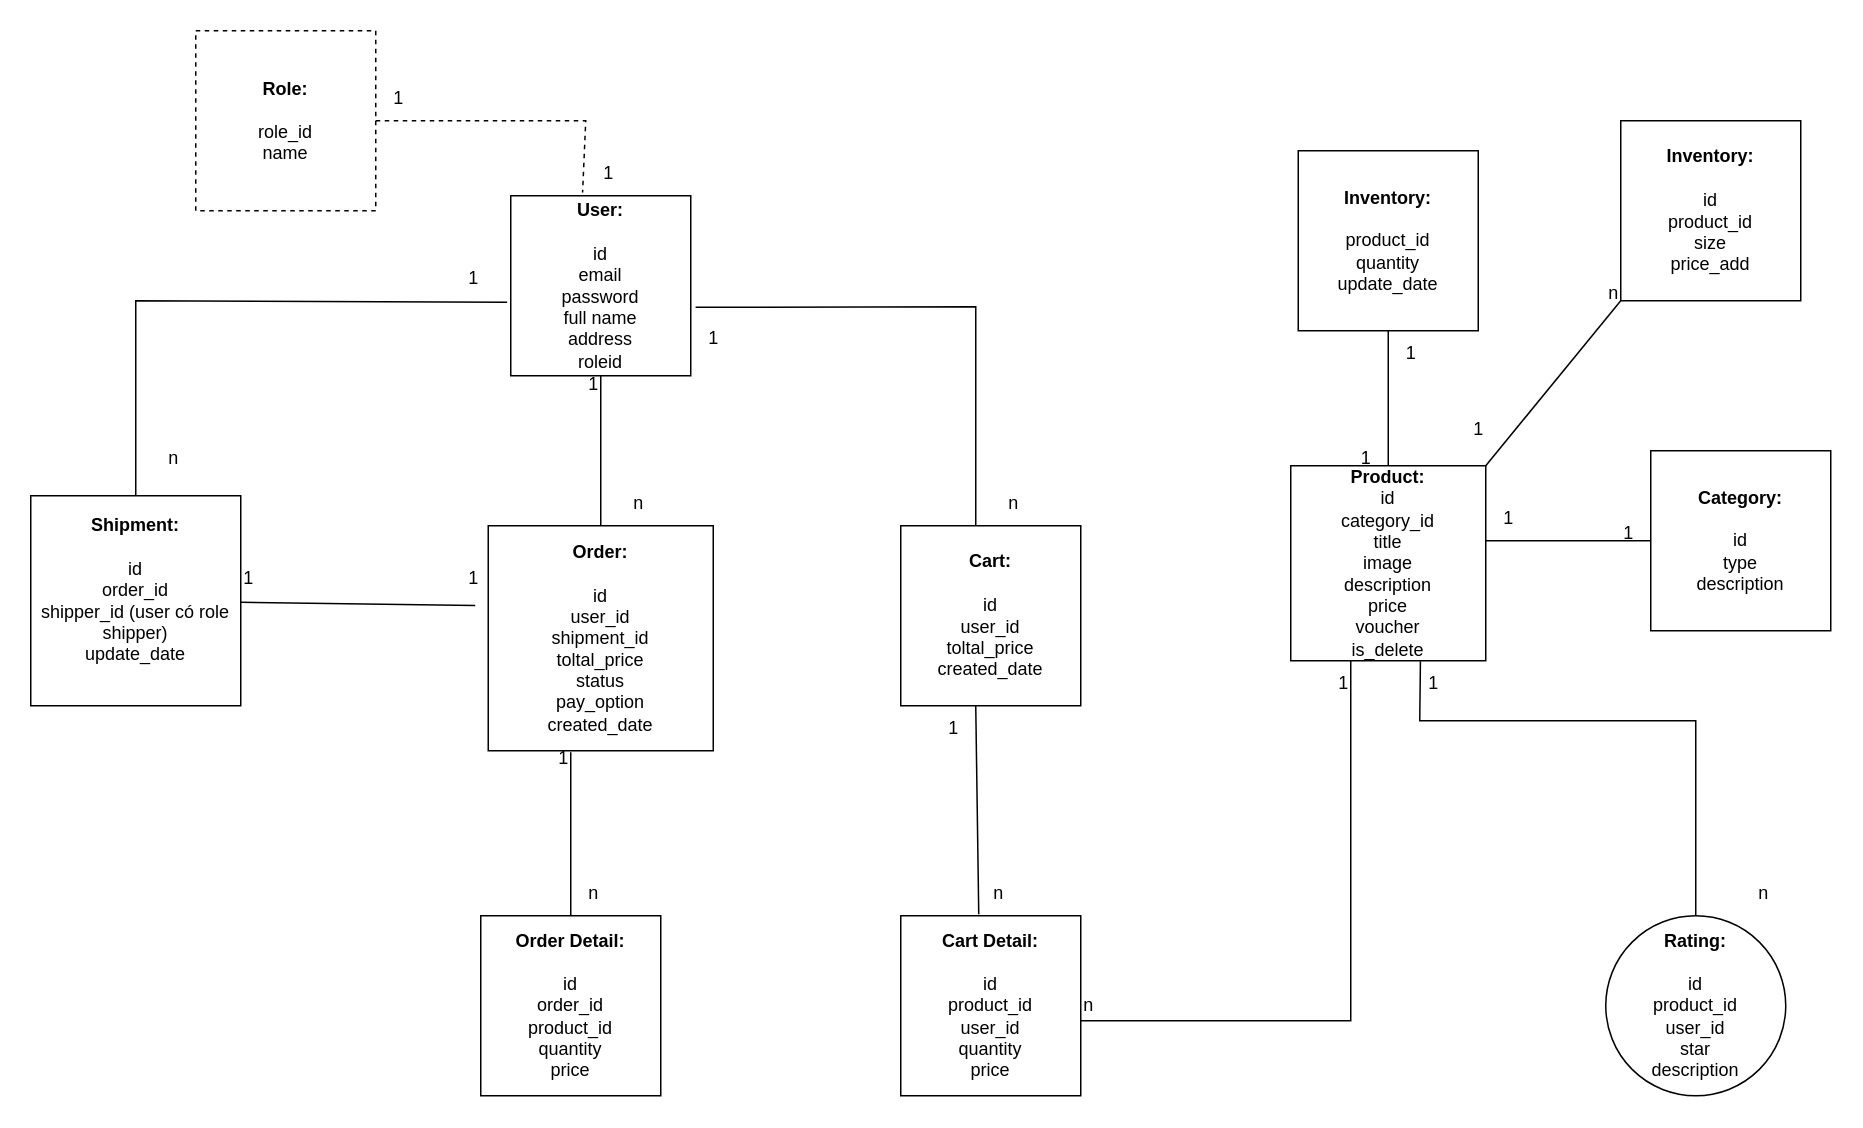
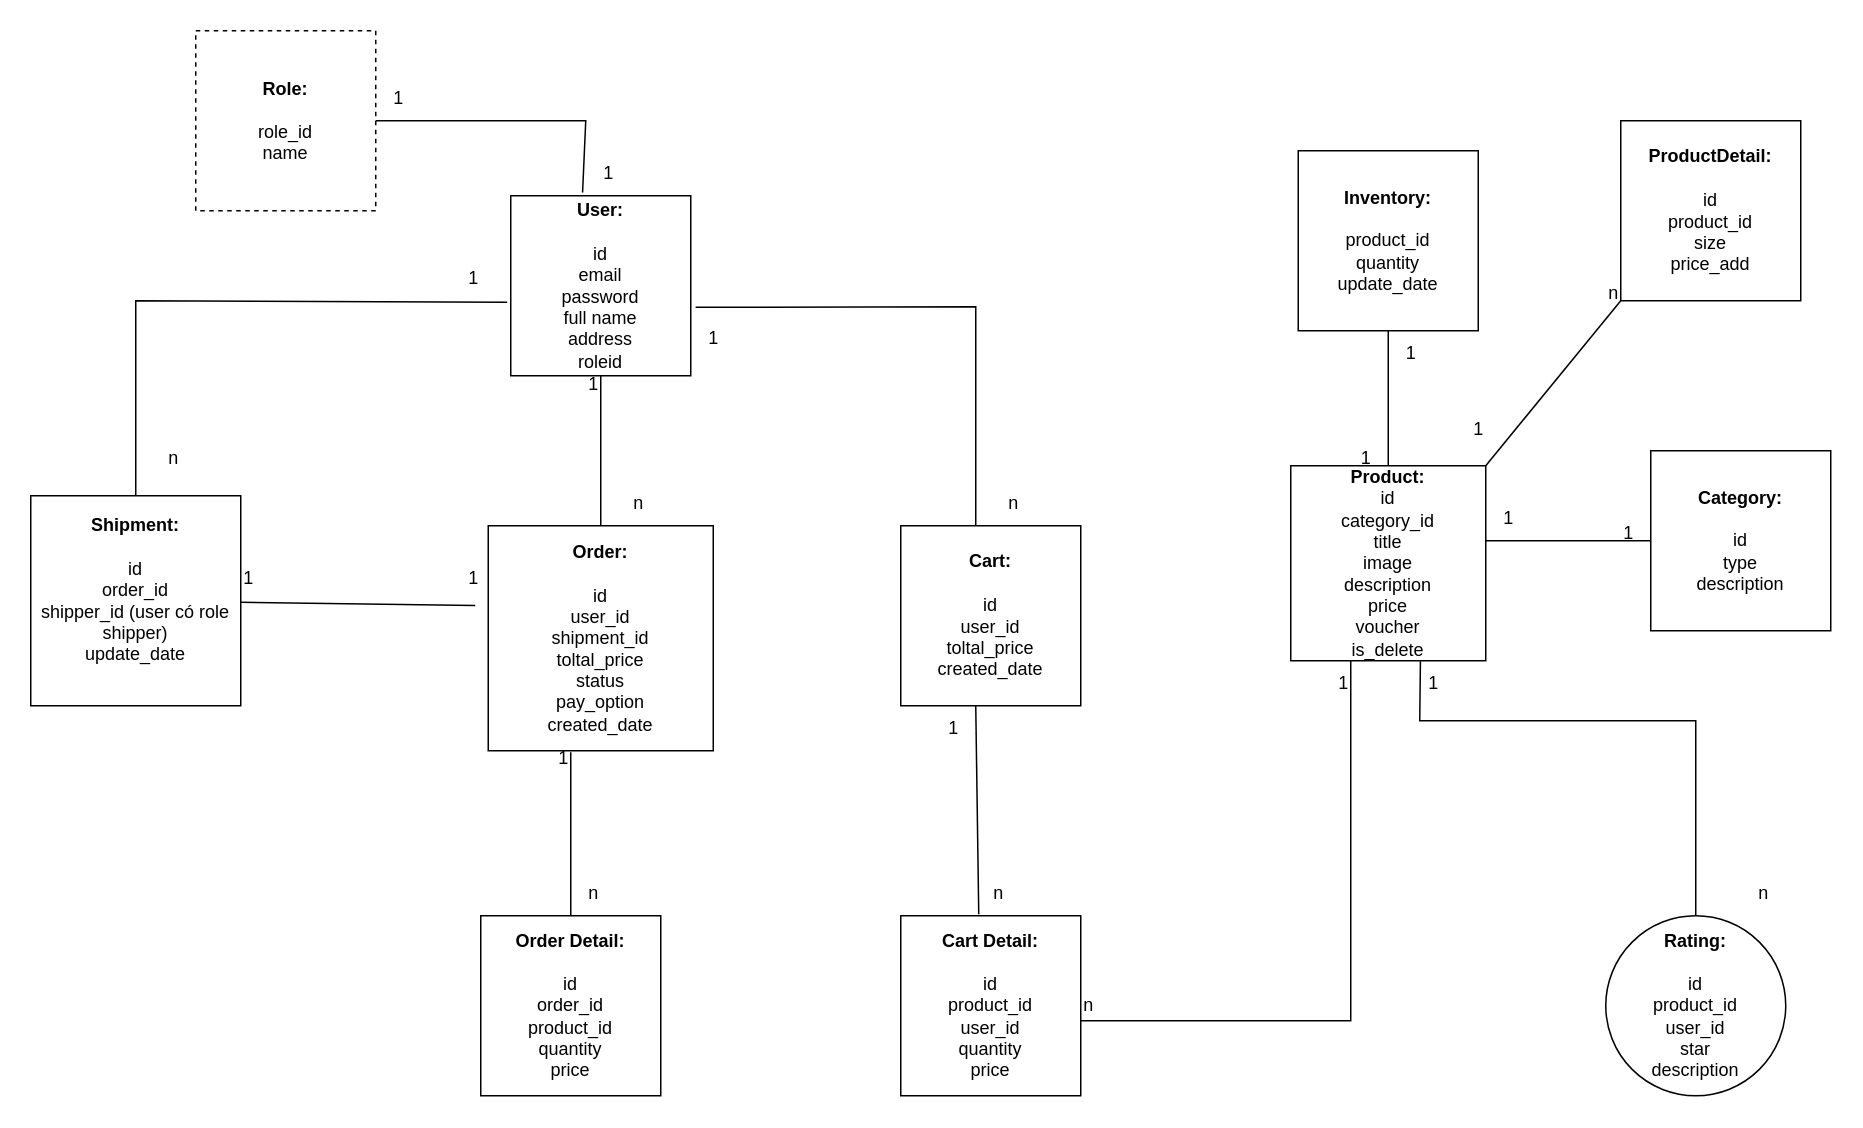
edge "Role: role_id name" -- "User: id email password full name address roleid": style dashed -> solid
node "Inventory: id product_id size price_add": label "Inventory: id product_id size price_add" -> "ProductDetail: id product_id size price_add"
